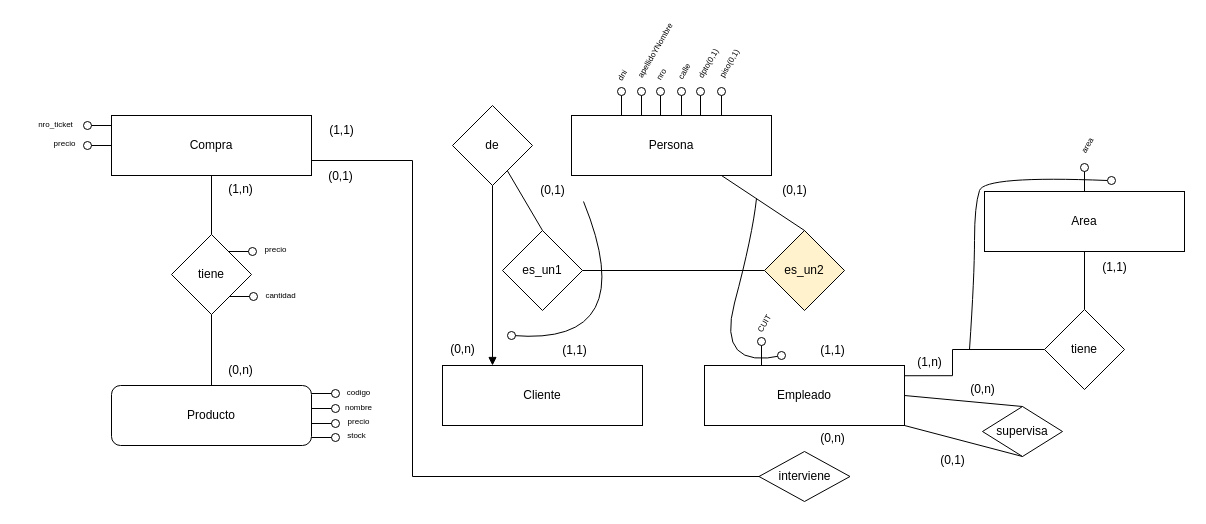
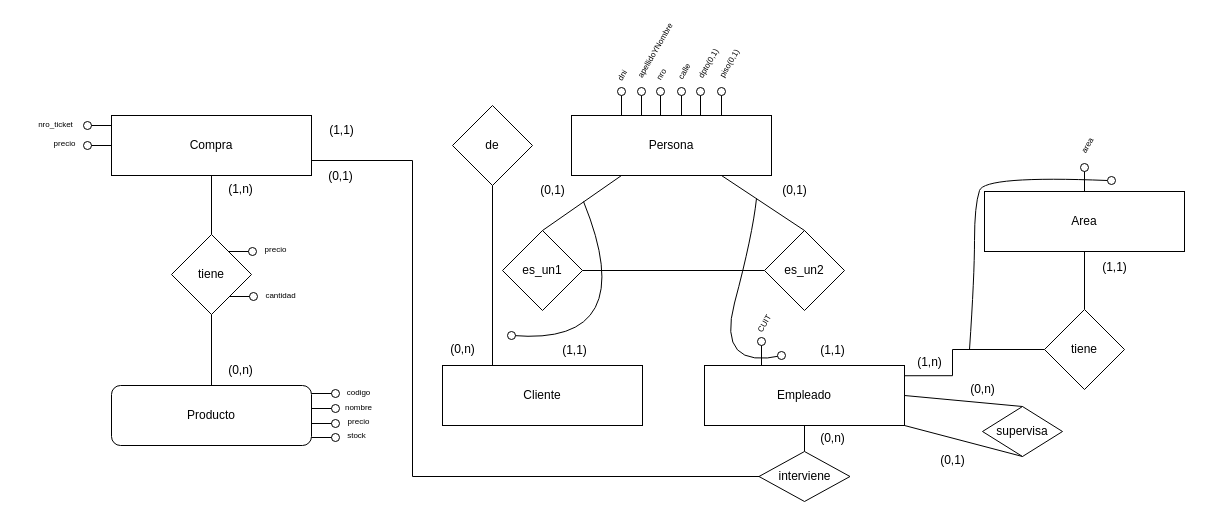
edge "de" -- "es_un1": now "Persona" -- "es_un1"
node "es_un2": fillcolor #fff2cc -> #ffffff
edge "de" -> "Cliente": arrowhead block -> none
edge "Empleado" -- "interviene": added
